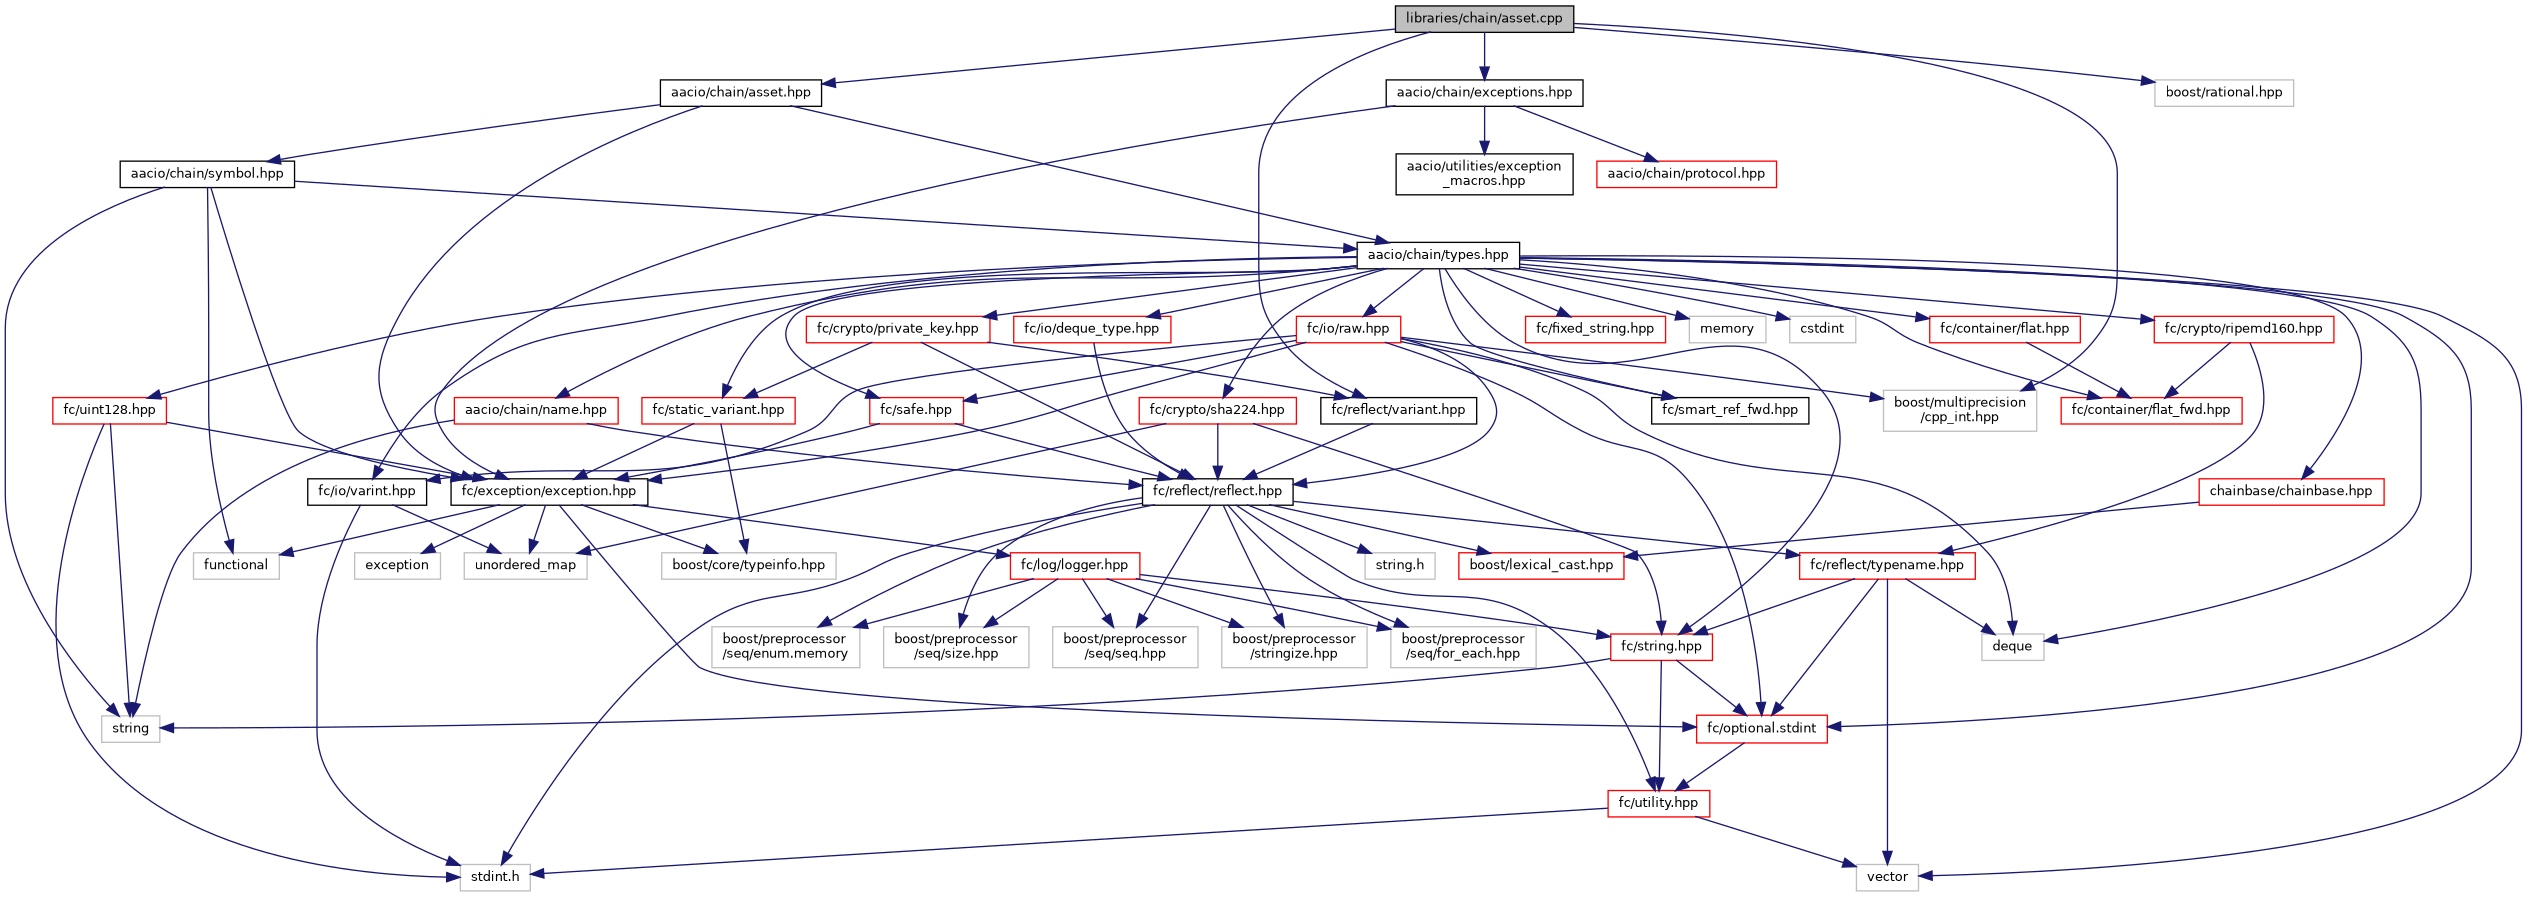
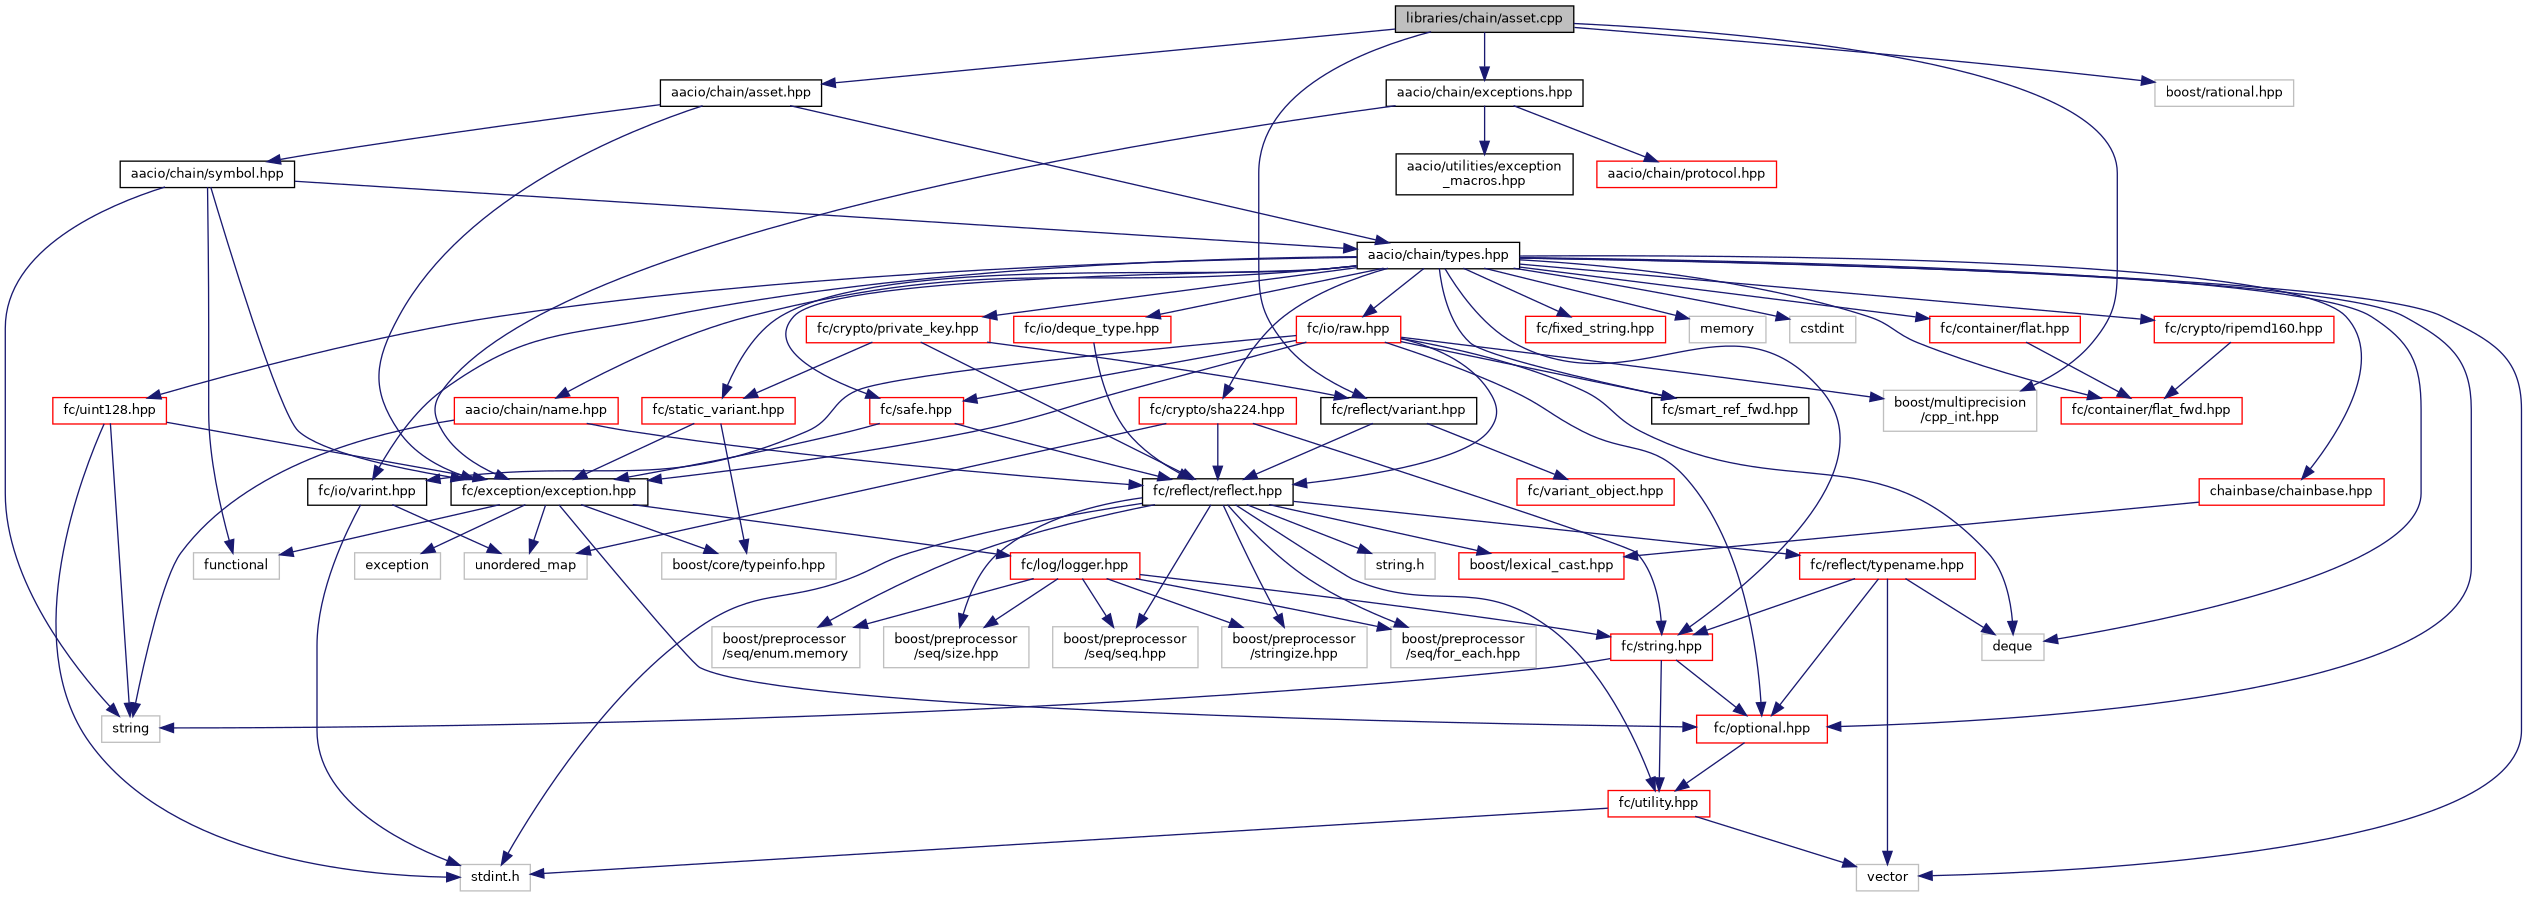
edge "fc/crypto/ripemd160.hpp" -> "fc/reflect/typename.hpp": removed
node "fc/variant_object.hpp": added
node "fc/optional.stdint": label "fc/optional.stdint" -> "fc/optional.hpp"
